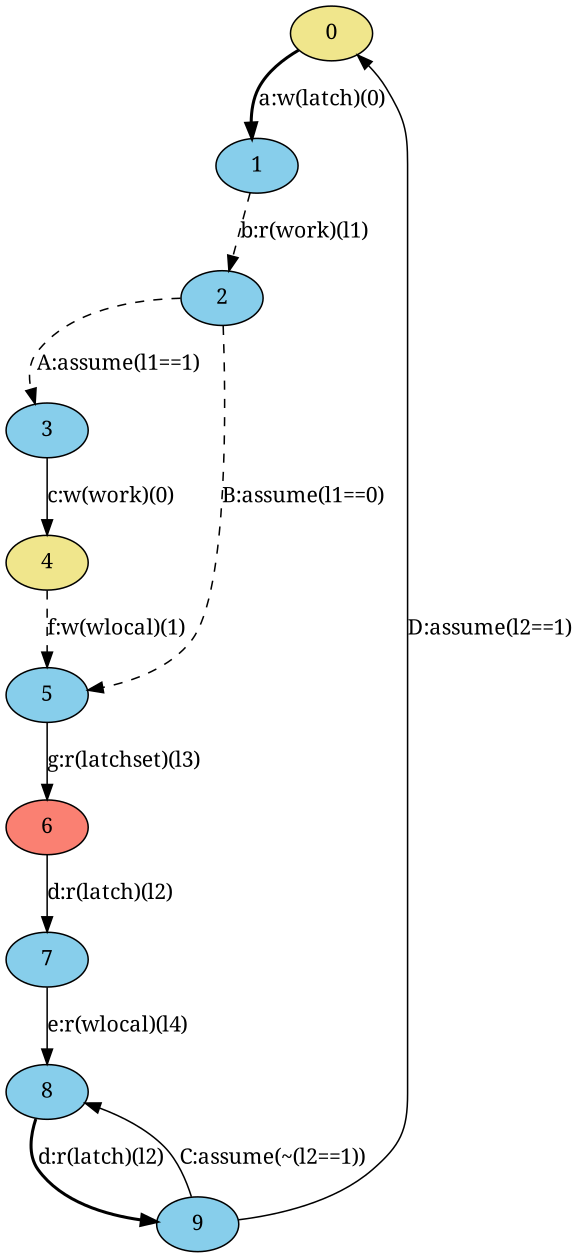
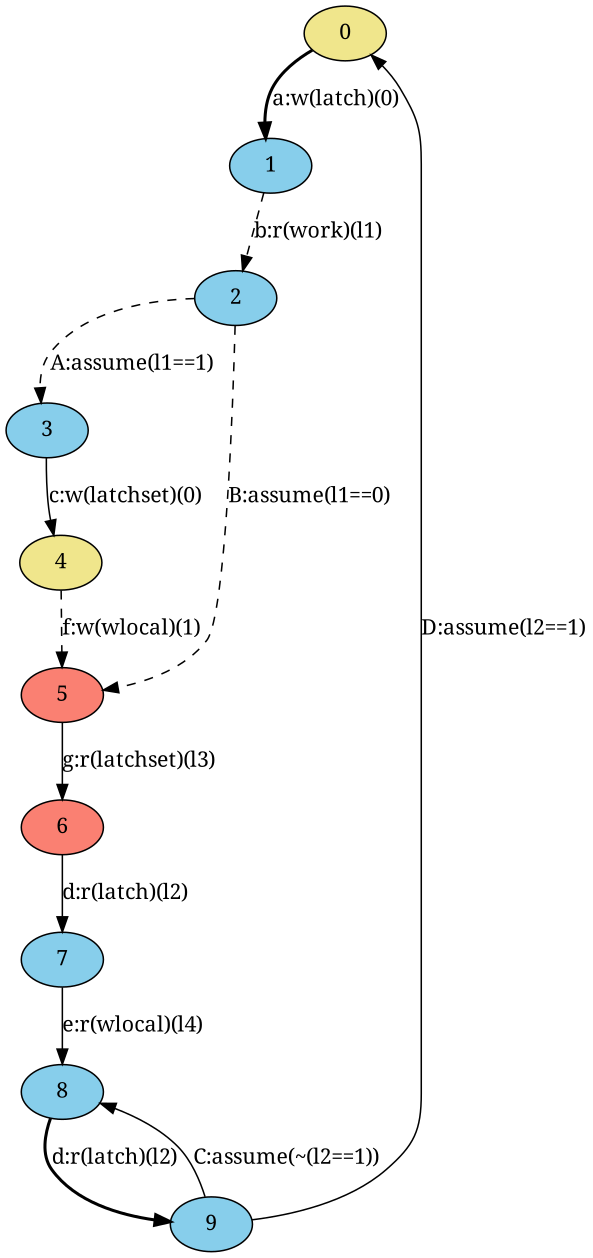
edge "3" -> "4": label "c:w(work)(0)" -> "c:w(latchset)(0)"
node "5": fillcolor skyblue -> salmon
